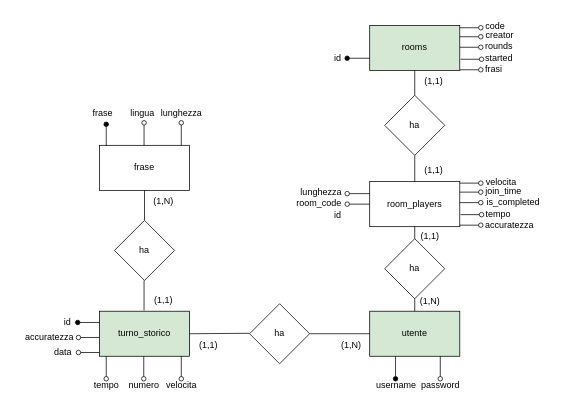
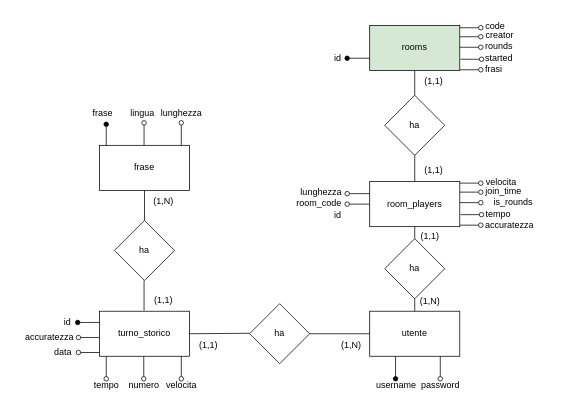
node "is_completed": label "is_completed" -> "is_rounds"
node "turno_storico": fillcolor #d5e8d4 -> #ffffff
node "utente": fillcolor #d5e8d4 -> #ffffff
